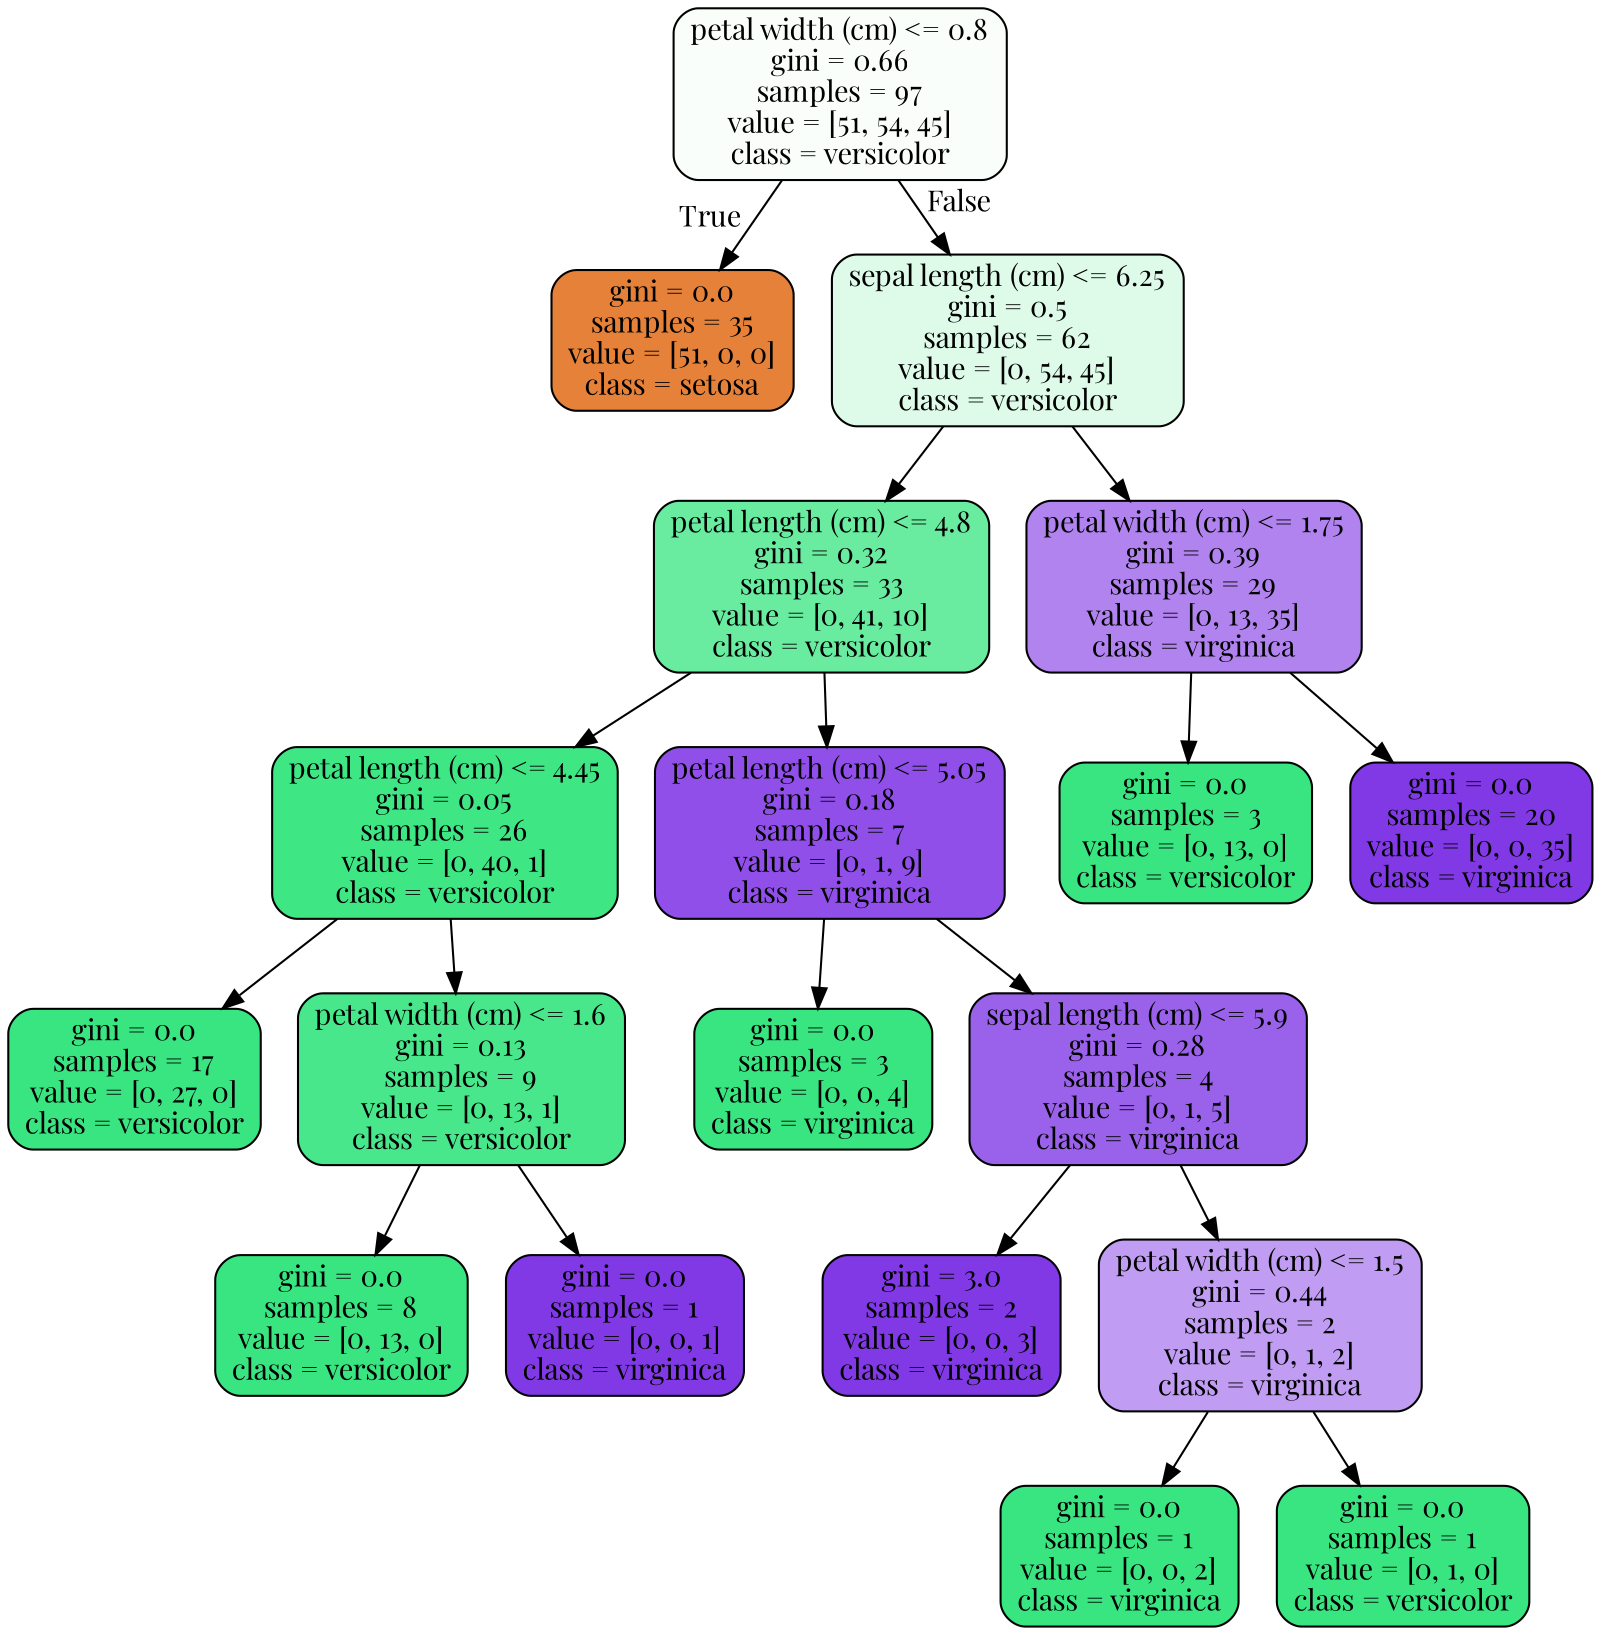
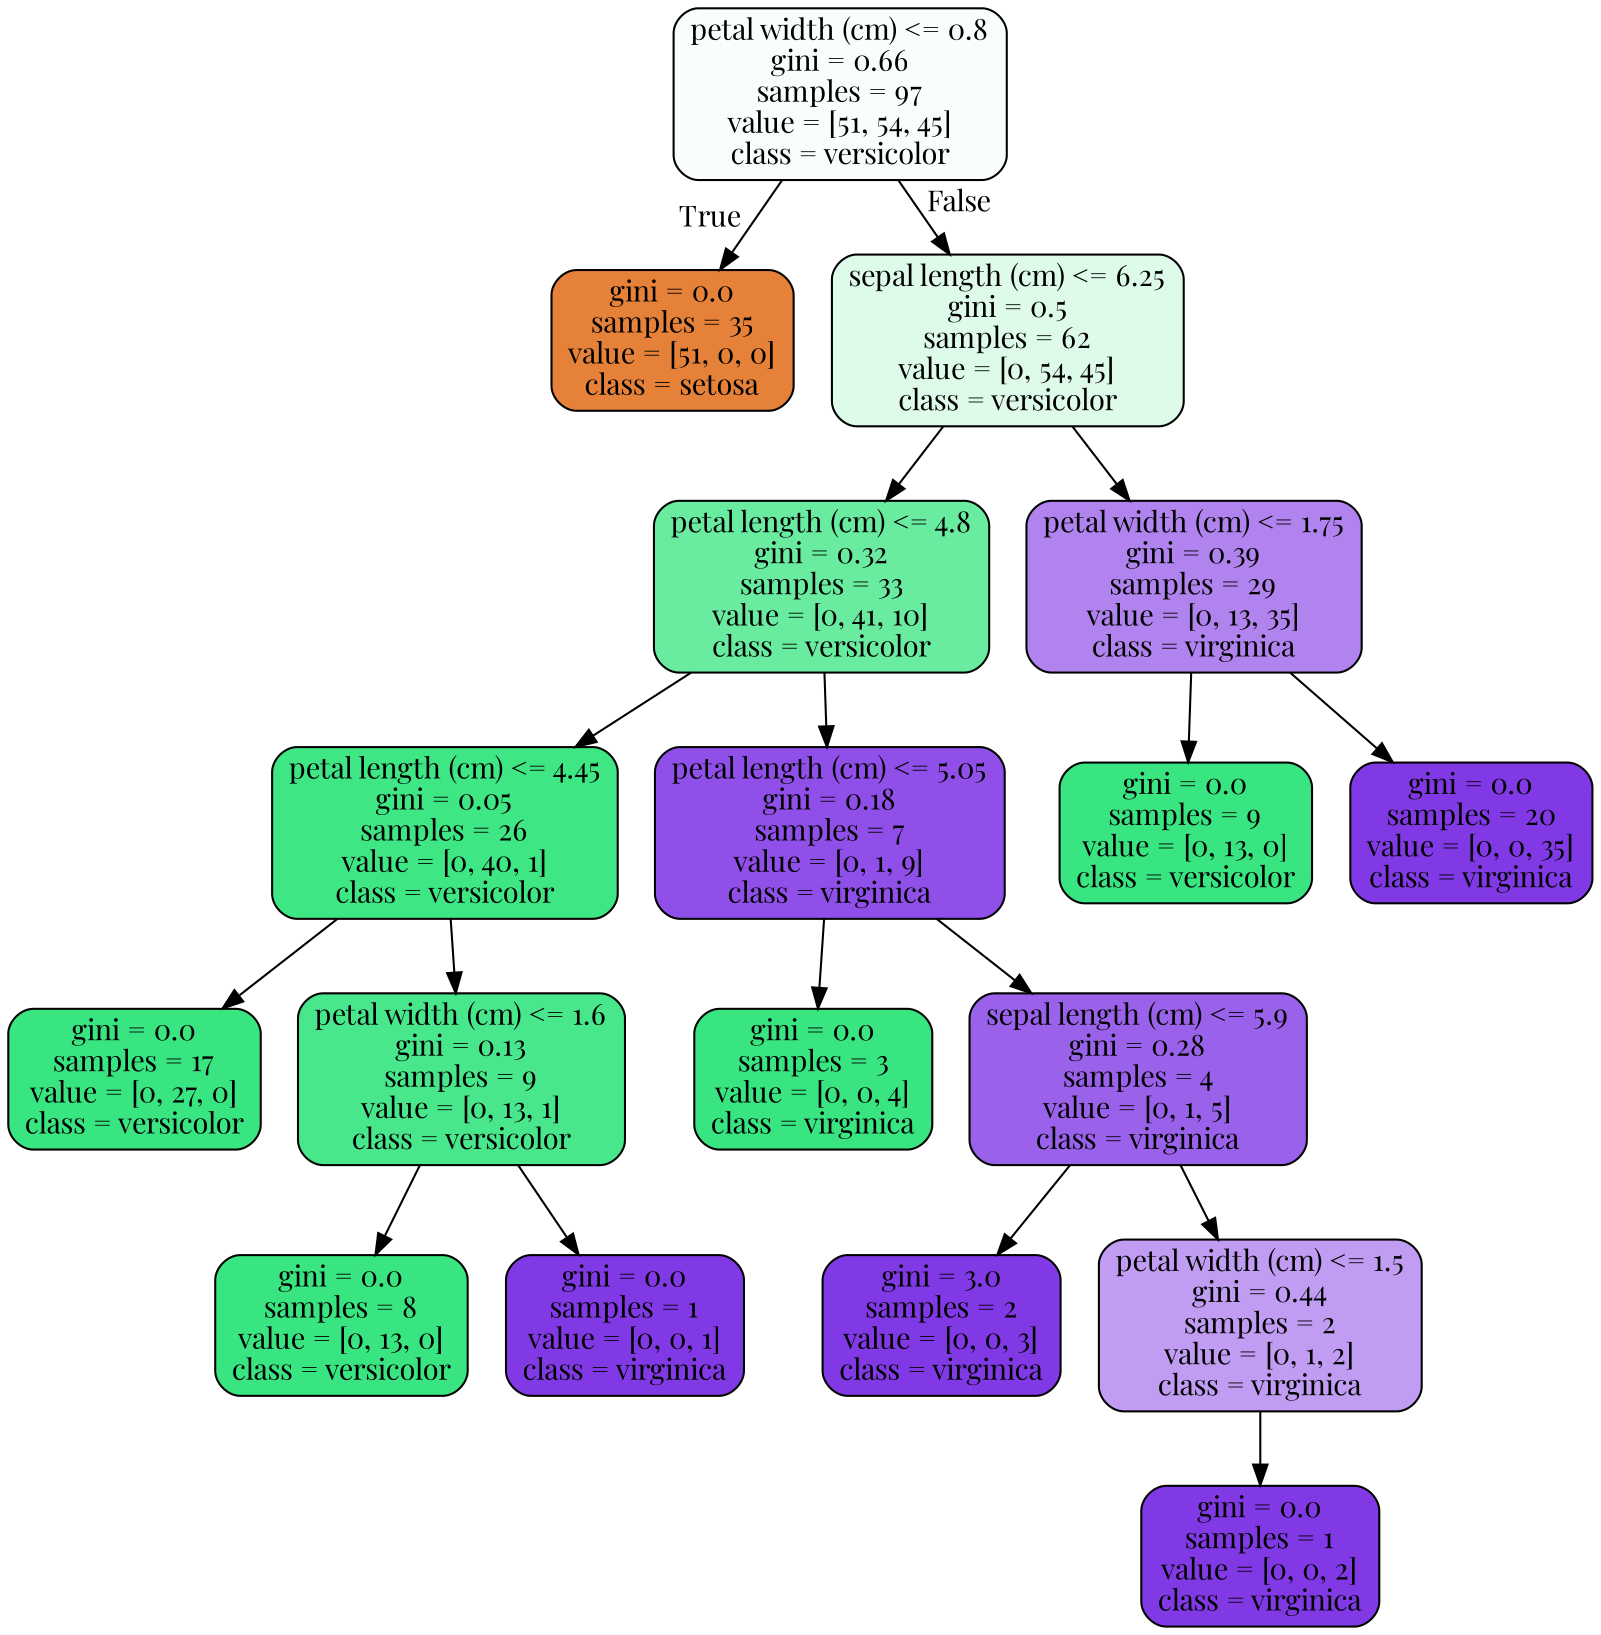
node "gini = 0.0 samples = 3 value = [0, 13, 0] class = versicolor": label "gini = 0.0 samples = 3 value = [0, 13, 0] class = versicolor" -> "gini = 0.0 samples = 9 value = [0, 13, 0] class = versicolor"
node "gini = 0.0 samples = 1 value = [0, 0, 2] class = virginica": fillcolor #39e581 -> #8139e5
node "gini = 0.0 samples = 1 value = [0, 1, 0] class = versicolor": removed
